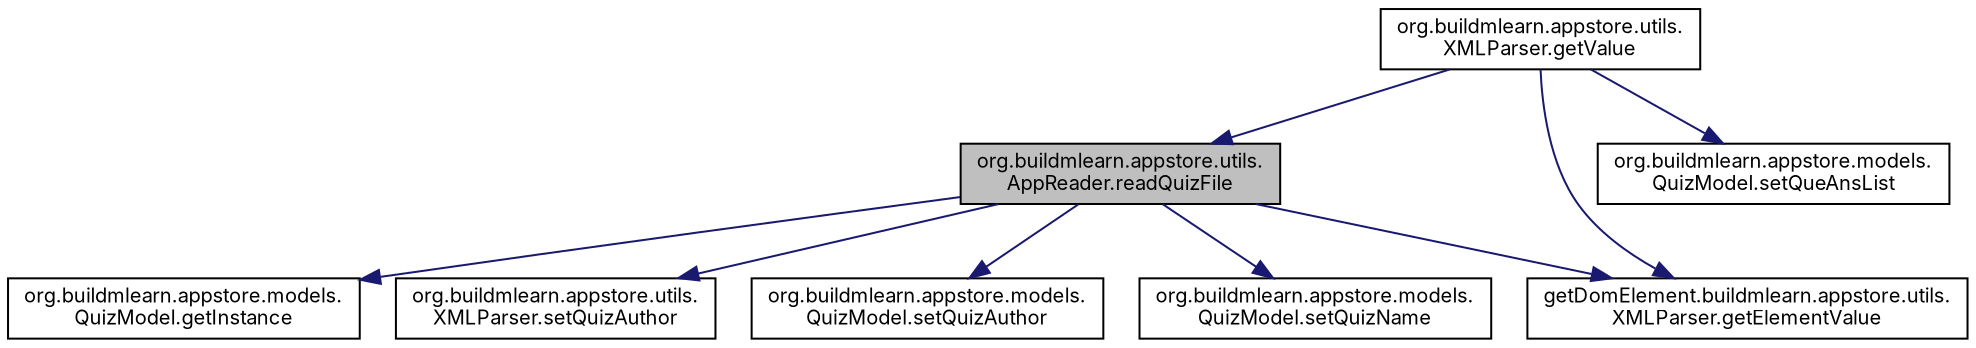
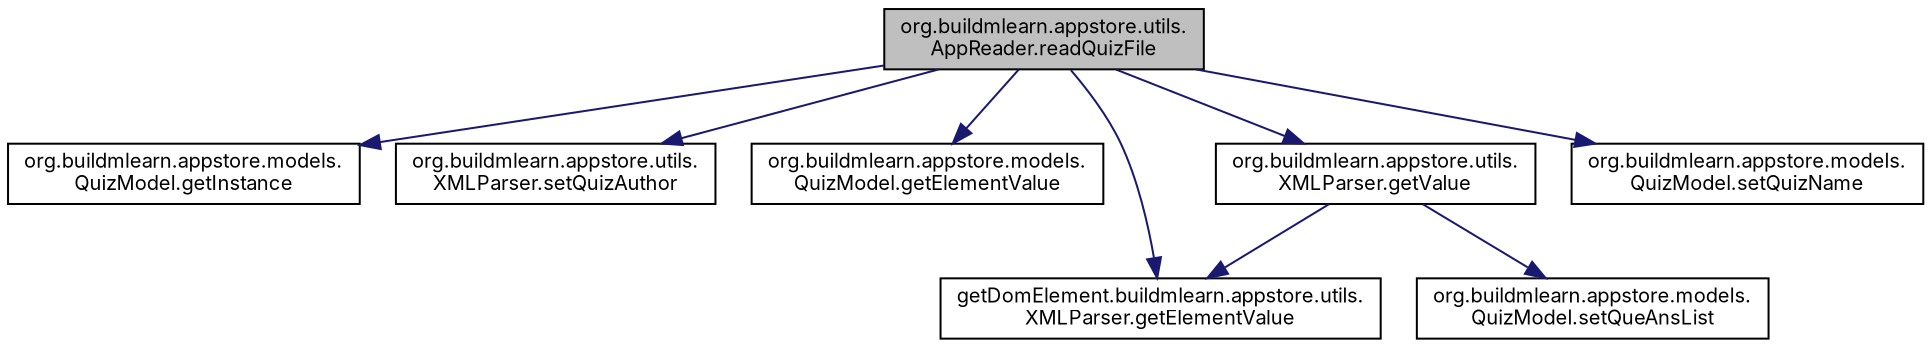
edge "org.buildmlearn.appstore.utils. XMLParser.getValue" -> "org.buildmlearn.appstore.utils. AppReader.readQuizFile": reversed
node "org.buildmlearn.appstore.models. QuizModel.setQuizAuthor": label "org.buildmlearn.appstore.models. QuizModel.setQuizAuthor" -> "org.buildmlearn.appstore.models. QuizModel.getElementValue"
